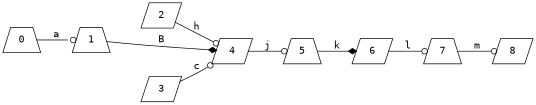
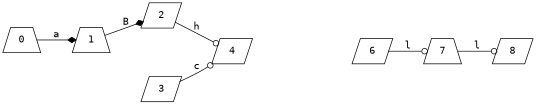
edge "0" -> "1": arrowhead odot -> diamond
edge "1" -> "4": now "1" -> "2"
edge "7" -> "8": label "m" -> "l"
node "5": removed
